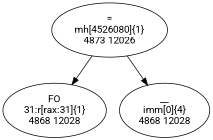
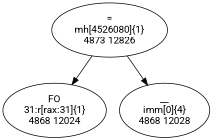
node "= mh[4526080]{1} 4873 12026": label "= mh[4526080]{1} 4873 12026" -> "= mh[4526080]{1} 4873 12826"
node "FO 31:r[rax:31]{1} 4868 12028": label "FO 31:r[rax:31]{1} 4868 12028" -> "FO 31:r[rax:31]{1} 4868 12024"
